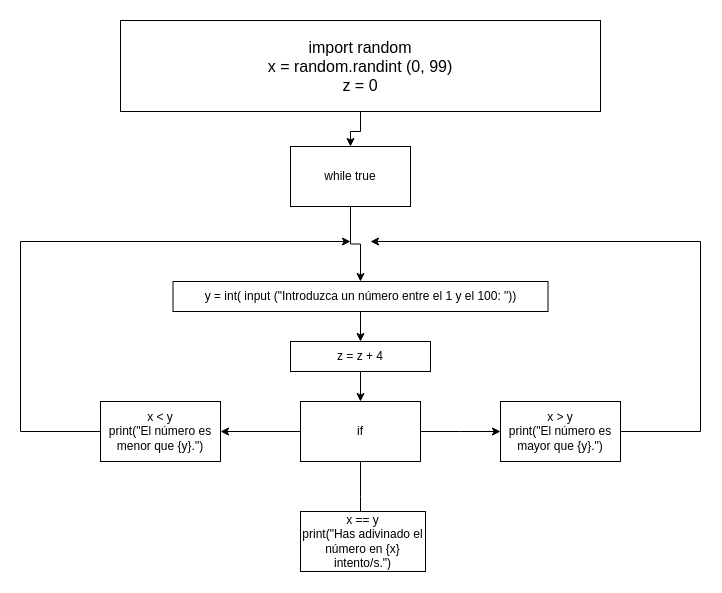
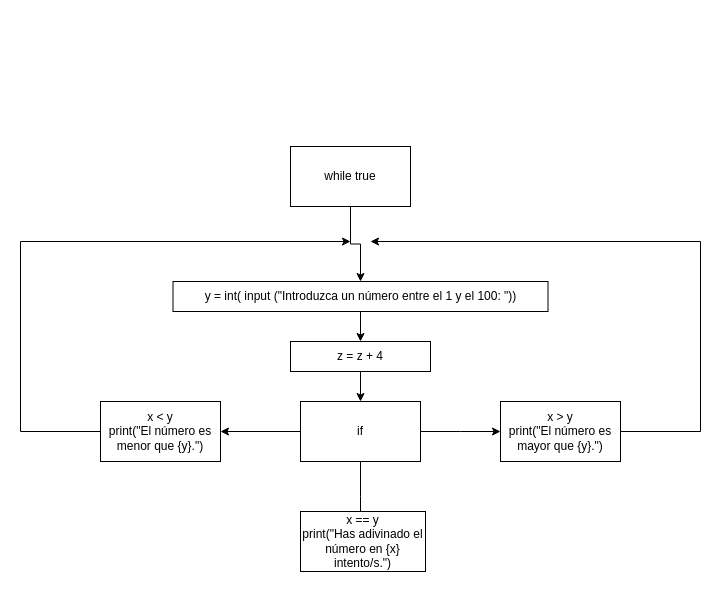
node "import random x = random.randint (0, 99) z = 0": removed
edge "import random x = random.randint (0, 99) z = 0" -> "while true": removed
